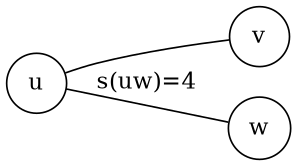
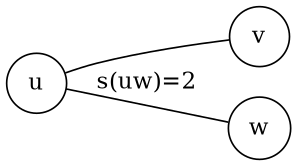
edge "u" -- "w": label "s(uw)=4" -> "s(uw)=2"
